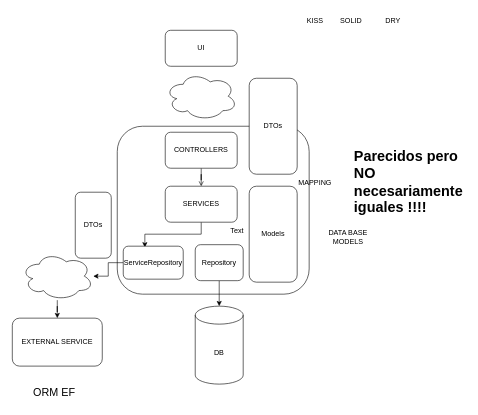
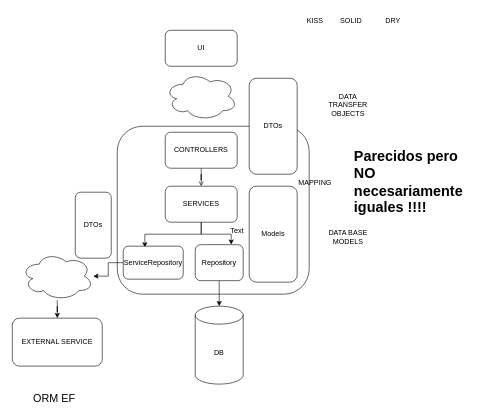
node "DATA TRANSFER OBJECTS": added
edge "SERVICES" -> "Repository": added
node "ORM EF": moved (54, 393) -> (54, 399)
